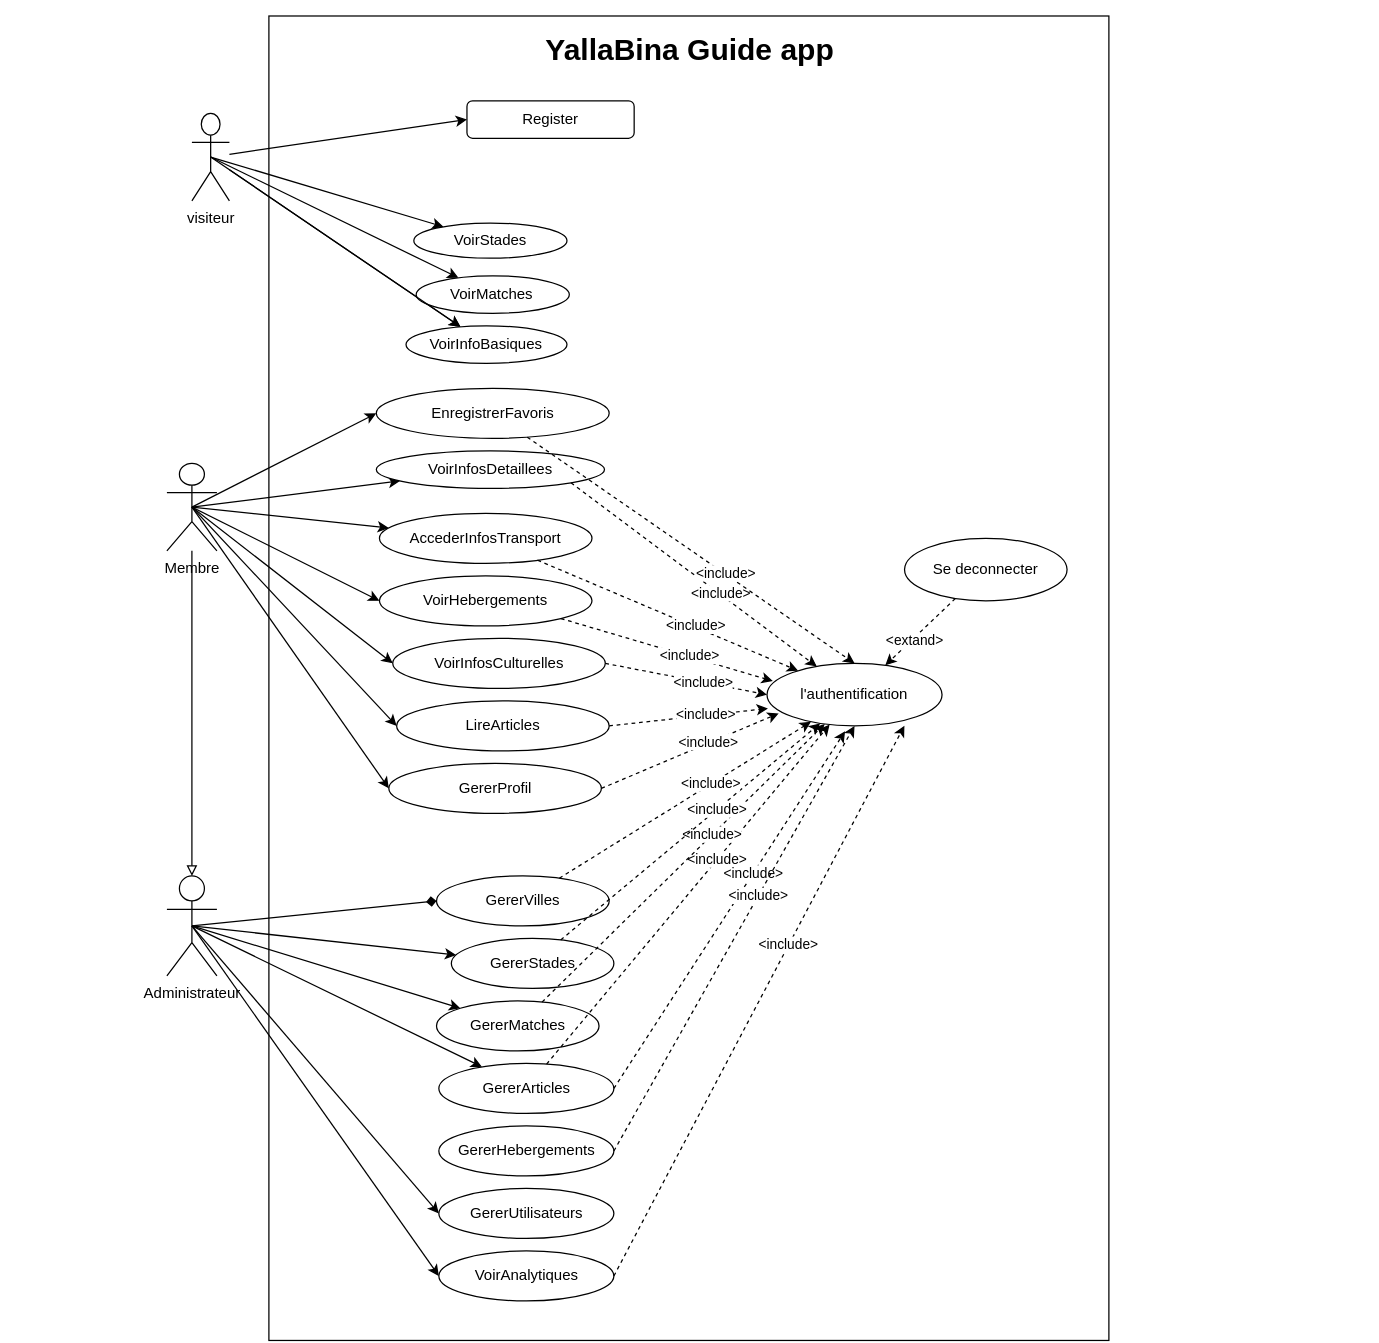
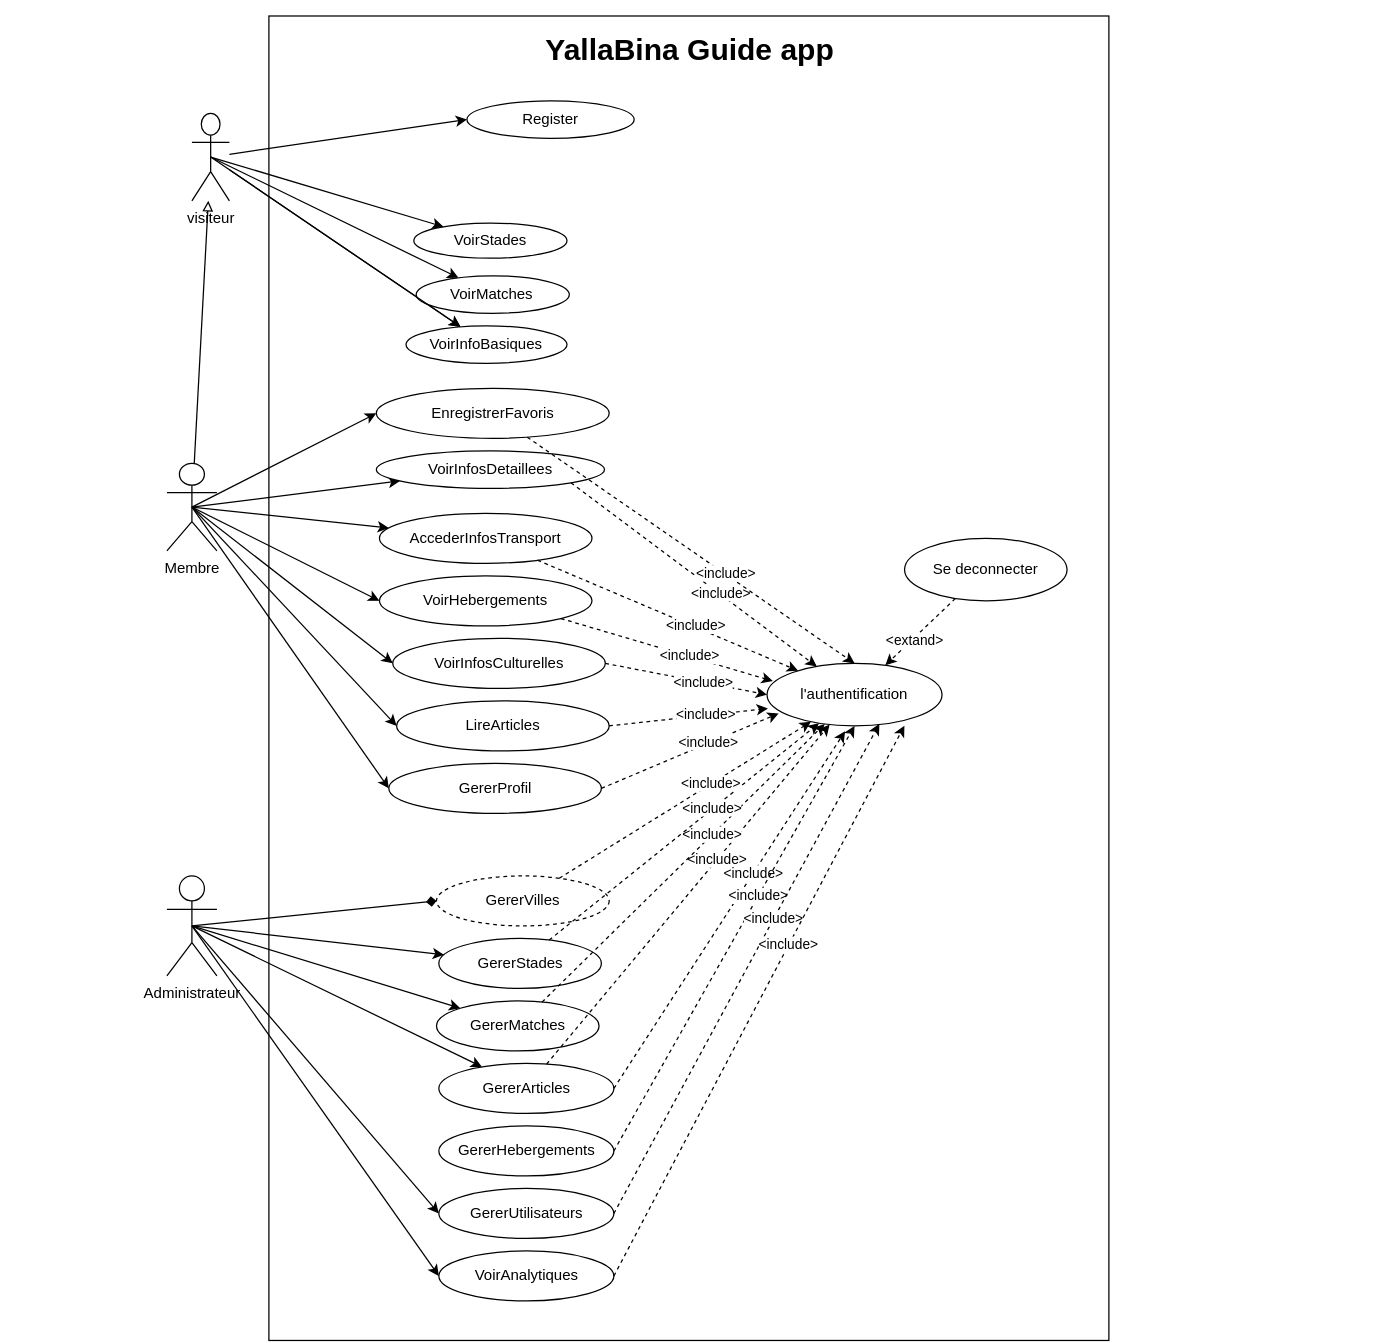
node "Register": shape rounded rectangle -> ellipse
edge "Membre" -> "Administrateur": now "Membre" -> "visiteur"
node "GererVilles": style solid -> dashed
node "GererStades": moved (533, 963) -> (520, 963)
edge "GererUtilisateurs" -> "l'authentification": added, label "<include>"
